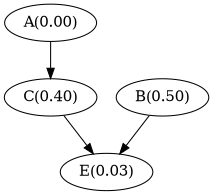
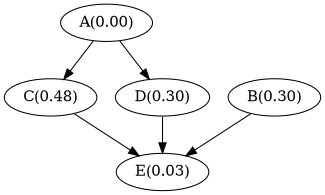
node "C(0.40)": label "C(0.40)" -> "C(0.48)"
node "D(0.30)": added
node "B(0.50)": label "B(0.50)" -> "B(0.30)"
